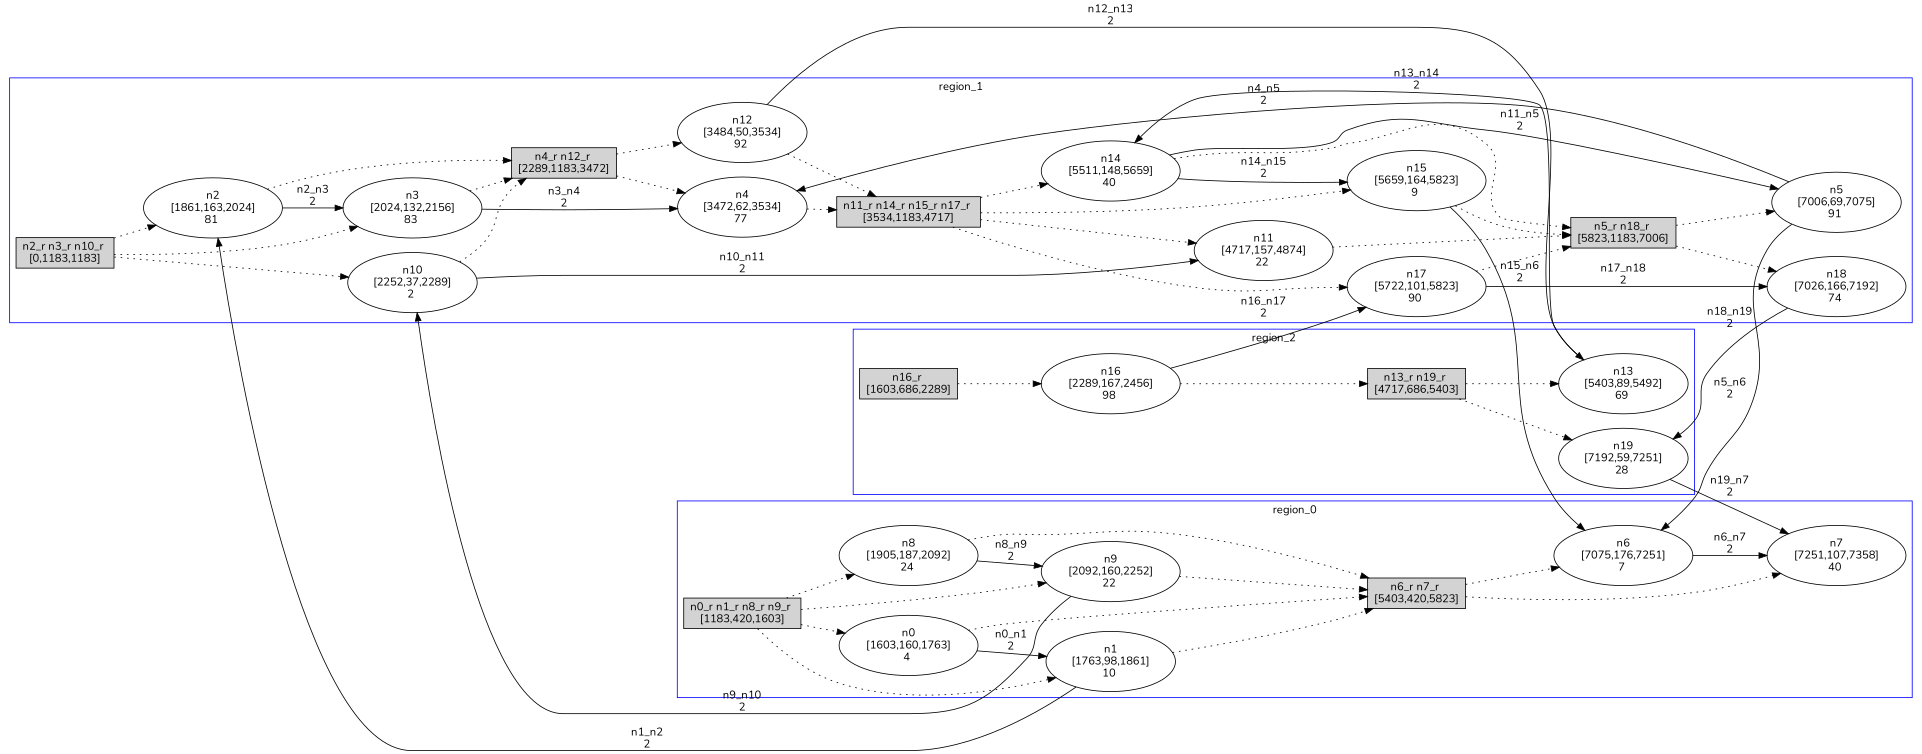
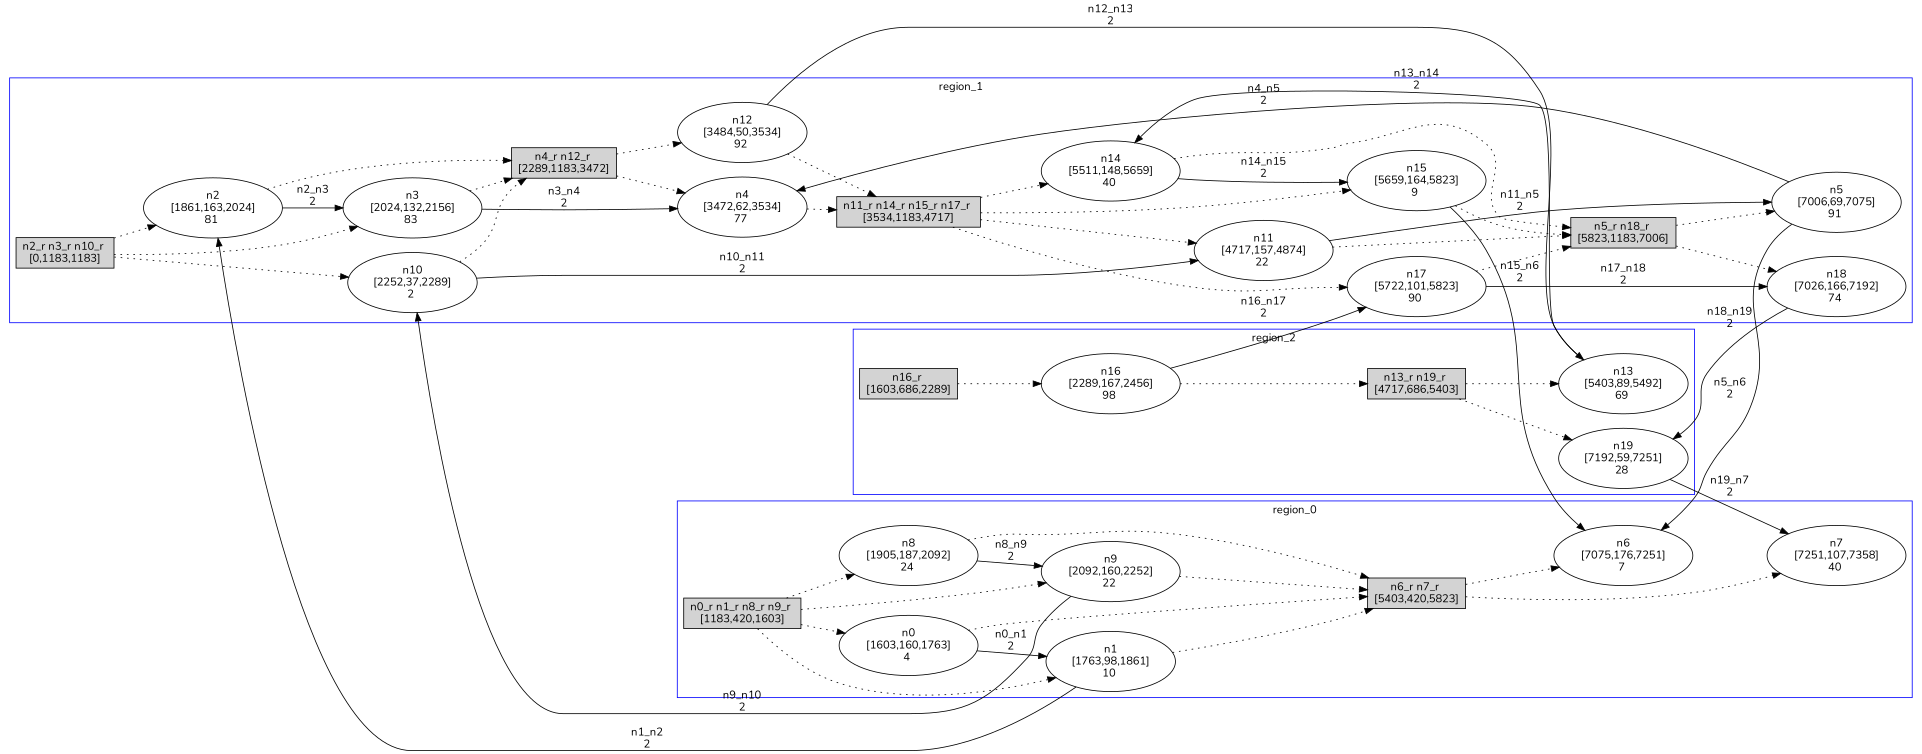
edge "n14 [5511,148,5659] 40" -> "n5 [7006,69,7075] 91": now "n11 [4717,157,4874] 22" -> "n5 [7006,69,7075] 91"
edge "n6 [7075,176,7251] 7" -> "n7 [7251,107,7358] 40": removed, label "n6_n7 2"
